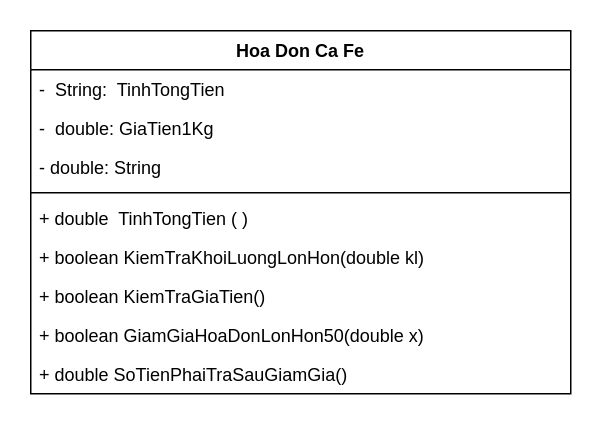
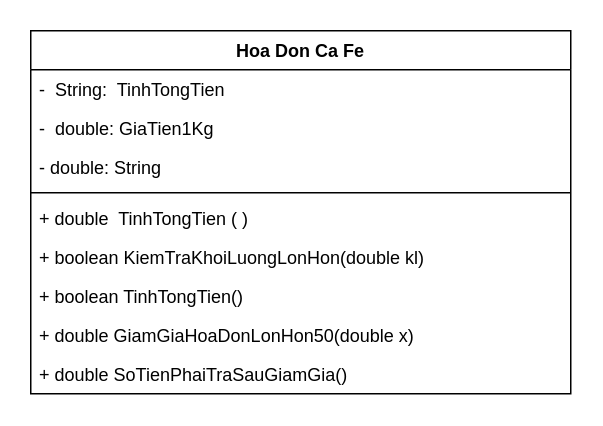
node "+ boolean KiemTraGiaTien()": label "+ boolean KiemTraGiaTien()" -> "+ boolean TinhTongTien()"
node "+ boolean GiamGiaHoaDonLonHon50(double x)": label "+ boolean GiamGiaHoaDonLonHon50(double x)" -> "+ double GiamGiaHoaDonLonHon50(double x)"
